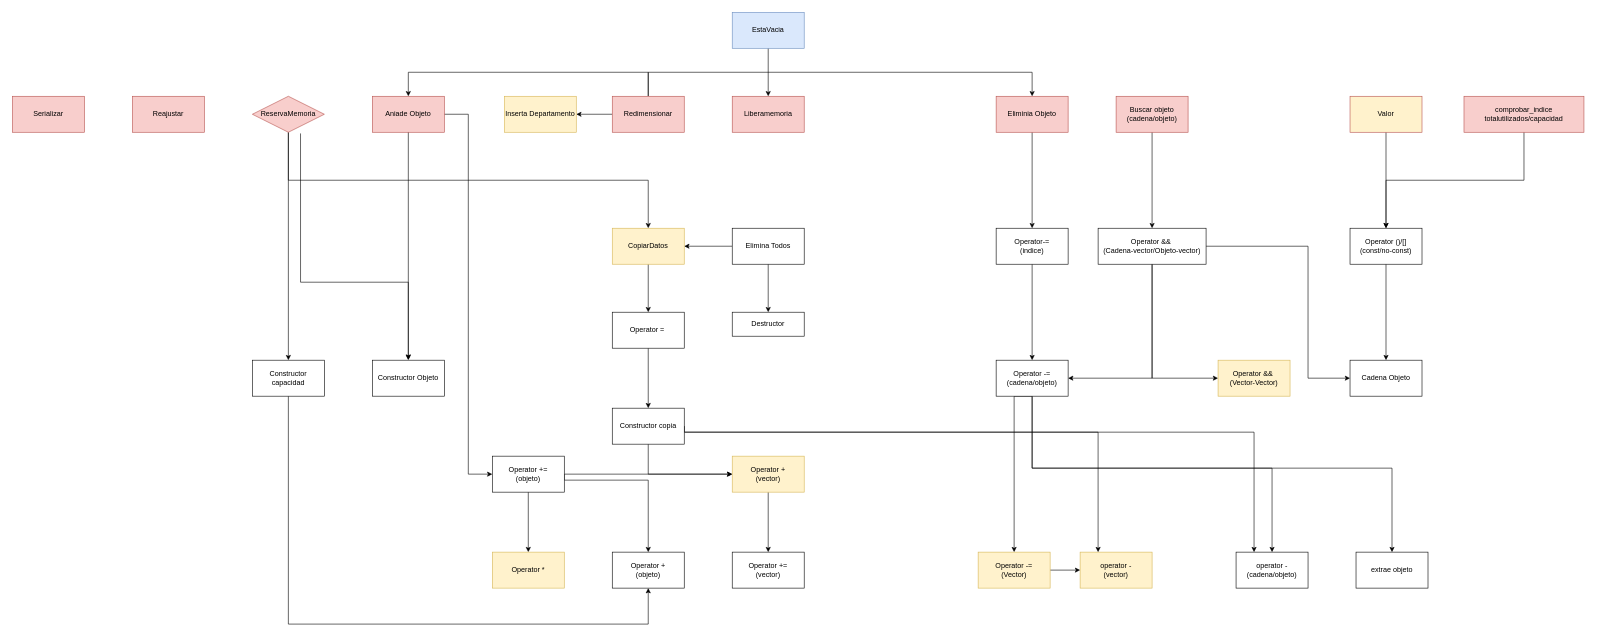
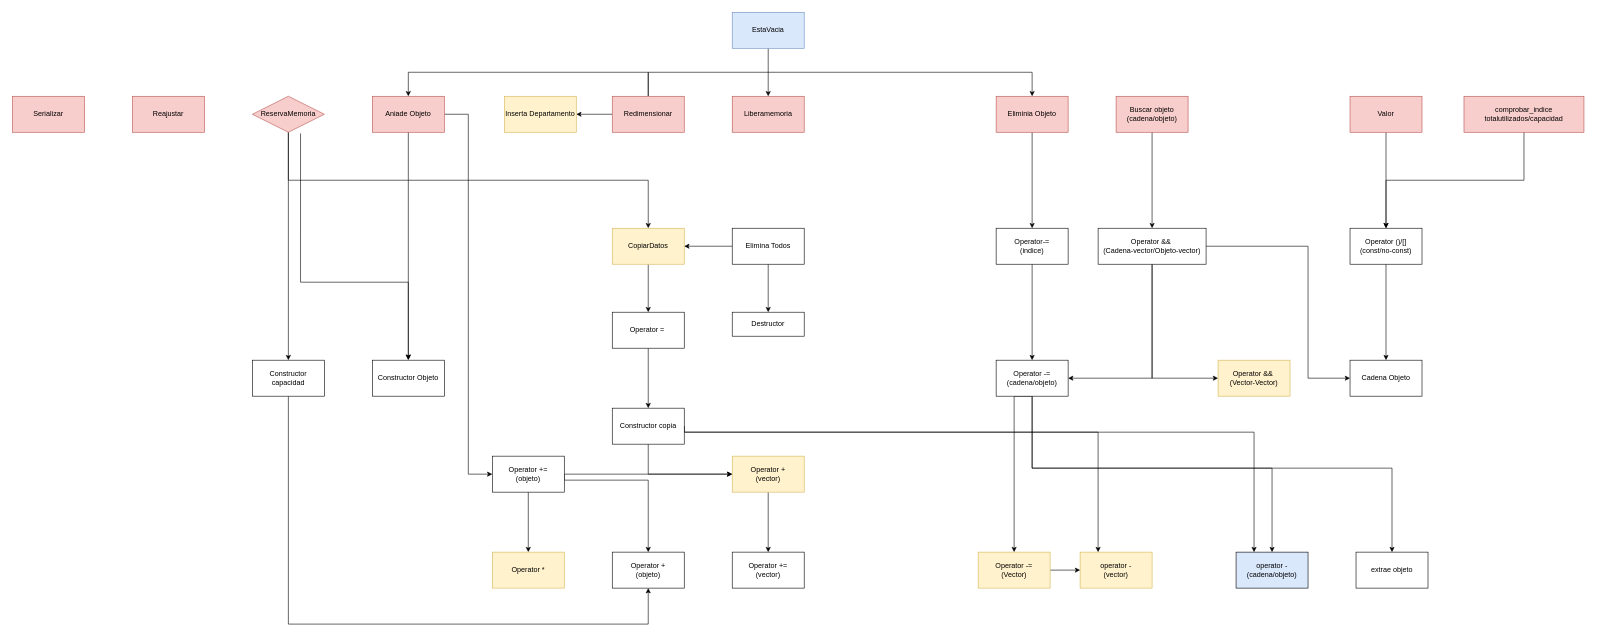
node "Valor": fillcolor #fff2cc -> #f8cecc
node "operator - (cadena/objeto)": fillcolor #ffffff -> #dae8fc
